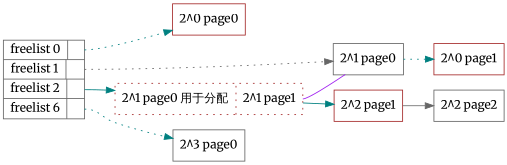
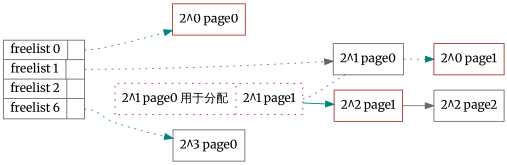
edge "2^1 page0" -- "2^1 page0 用于分配": style solid -> dotted
edge "freelist 0" -> "2^1 page0 用于分配": removed
